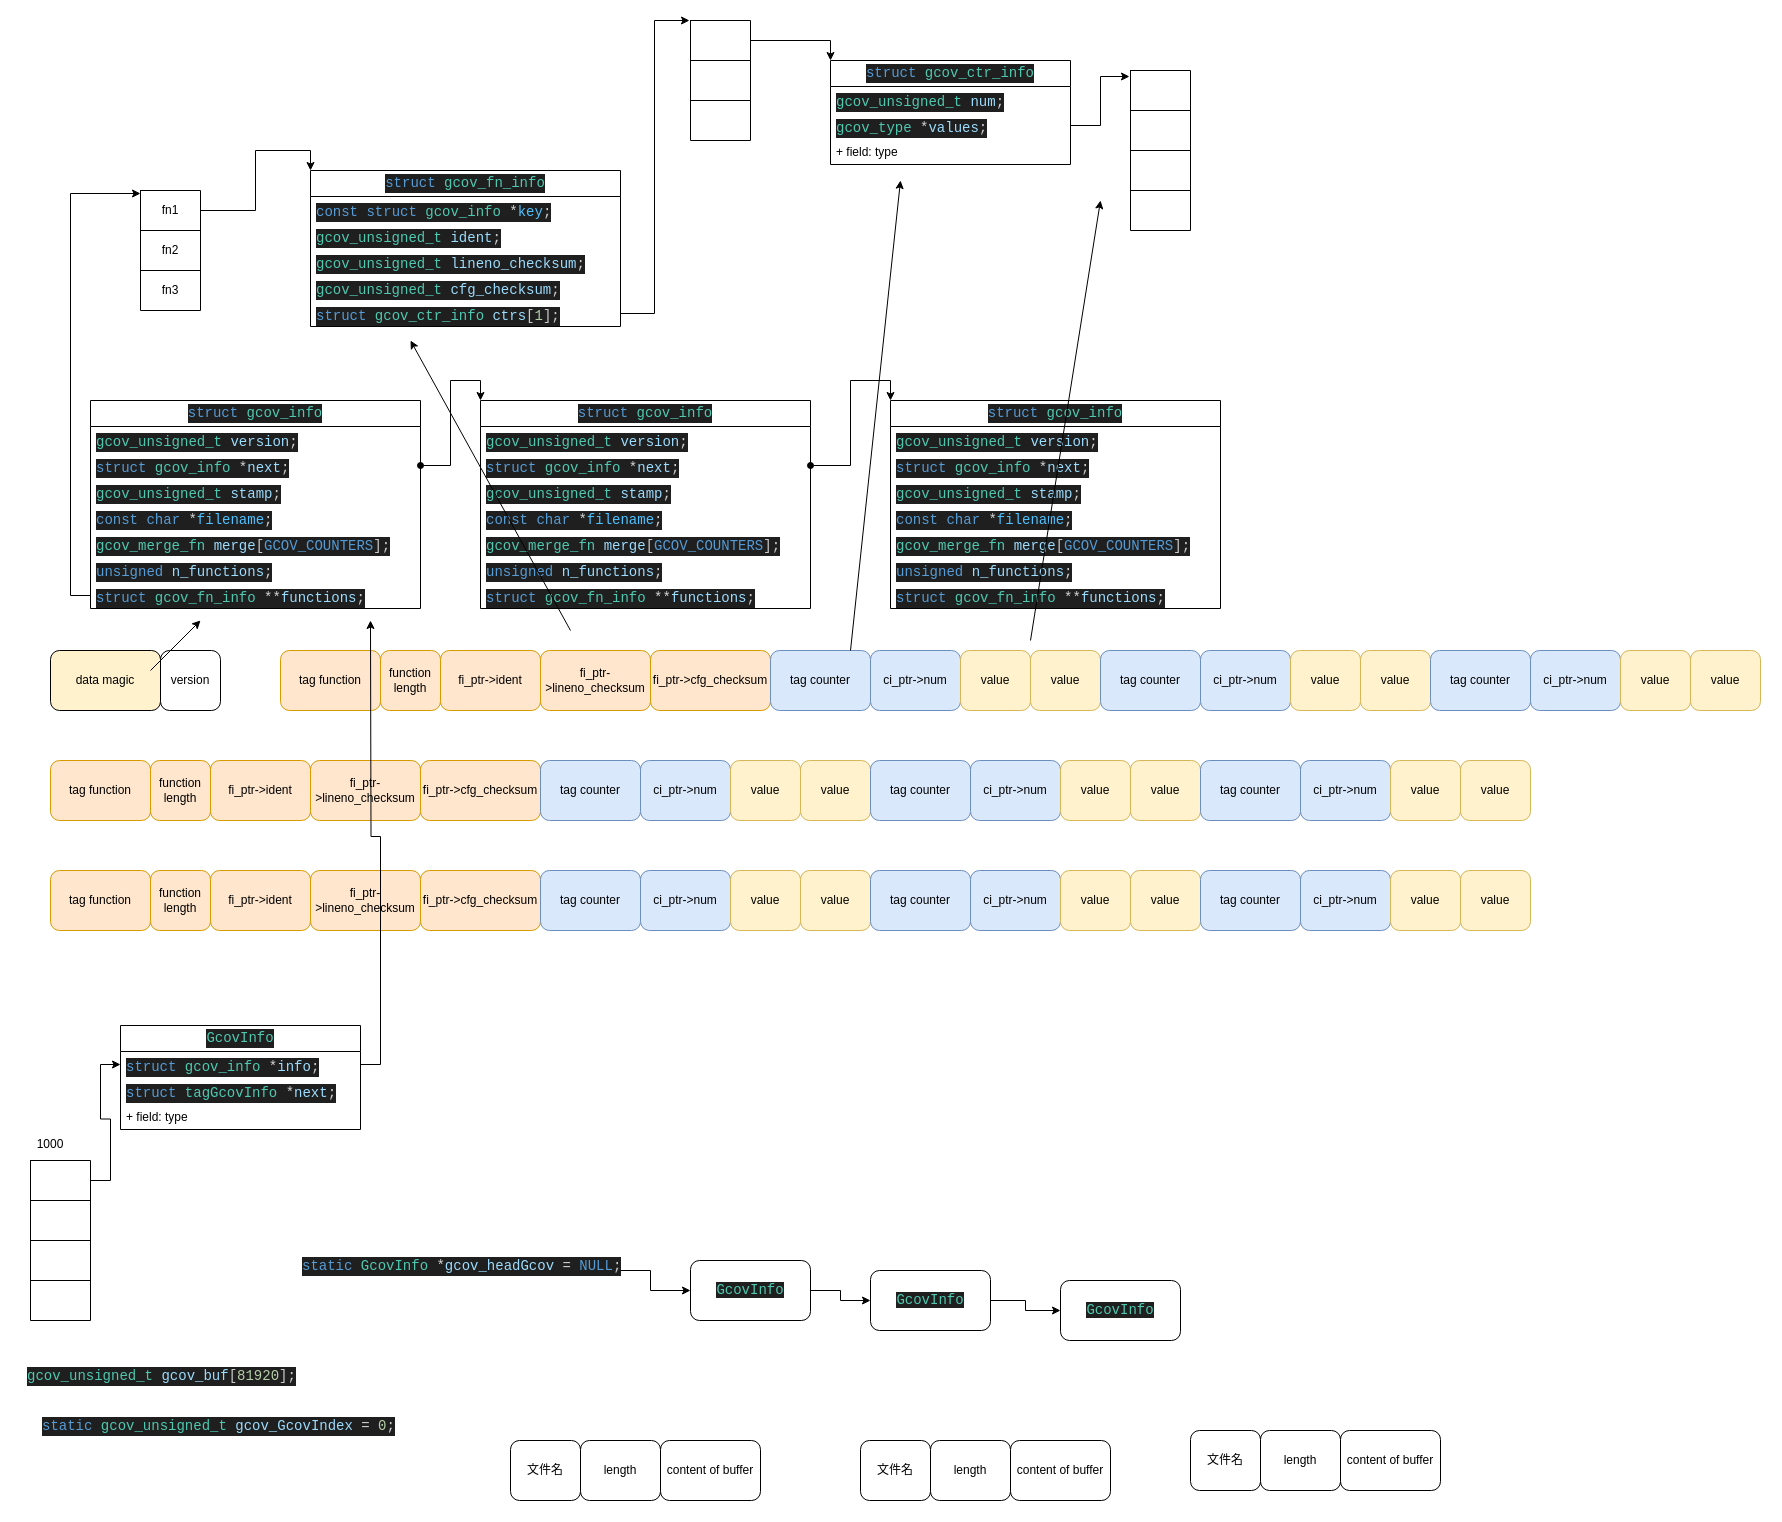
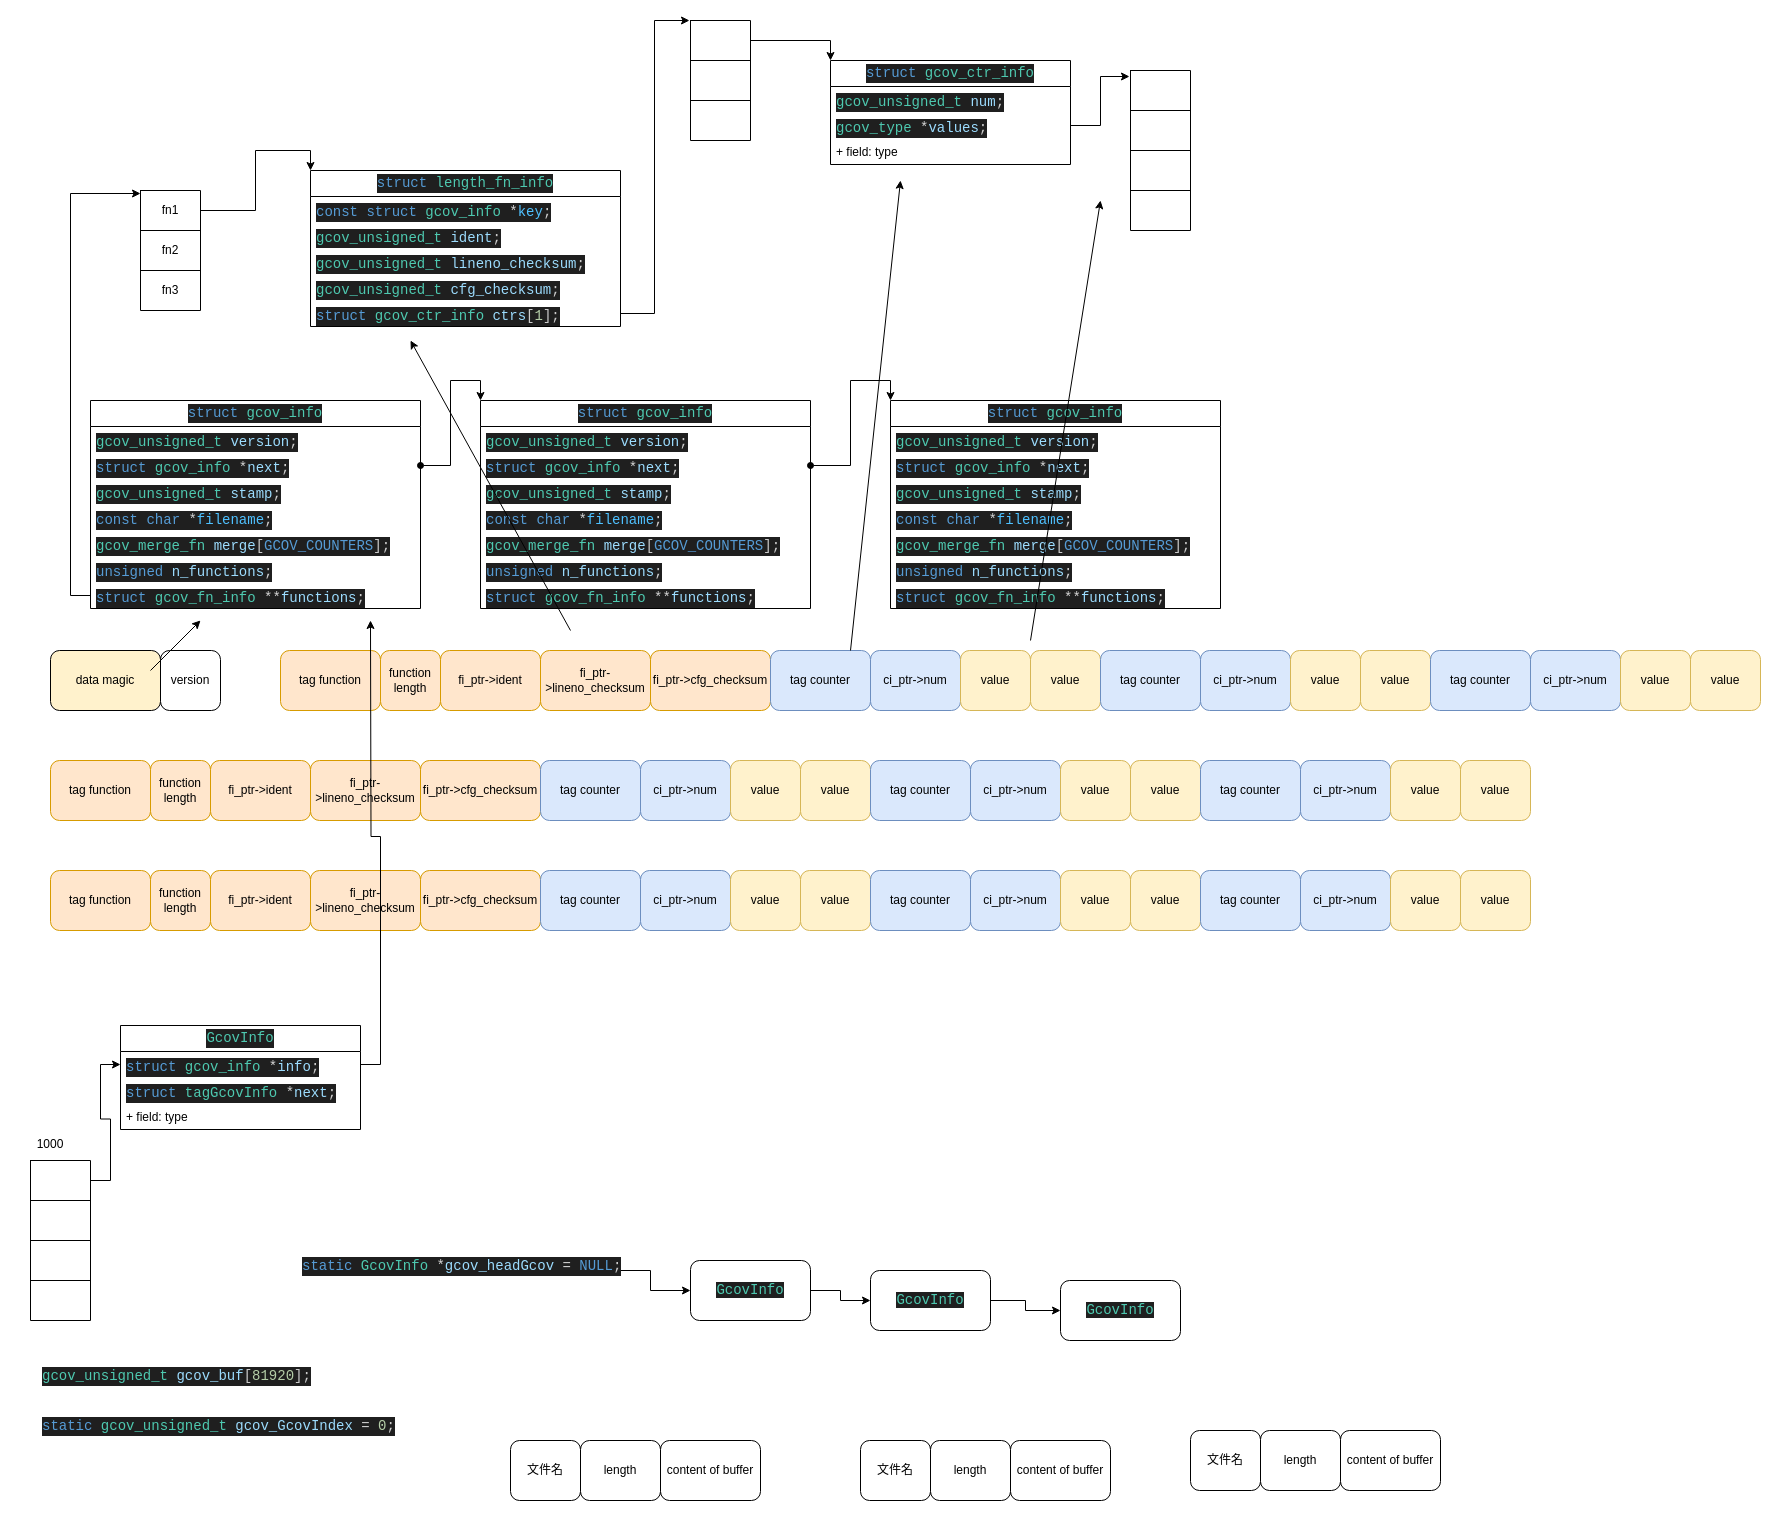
node "struct gcov_fn_info": label "struct gcov_fn_info" -> "struct length_fn_info"
node "gcov_unsigned_t gcov_buf[81920];": moved (166, 1381) -> (181, 1381)
